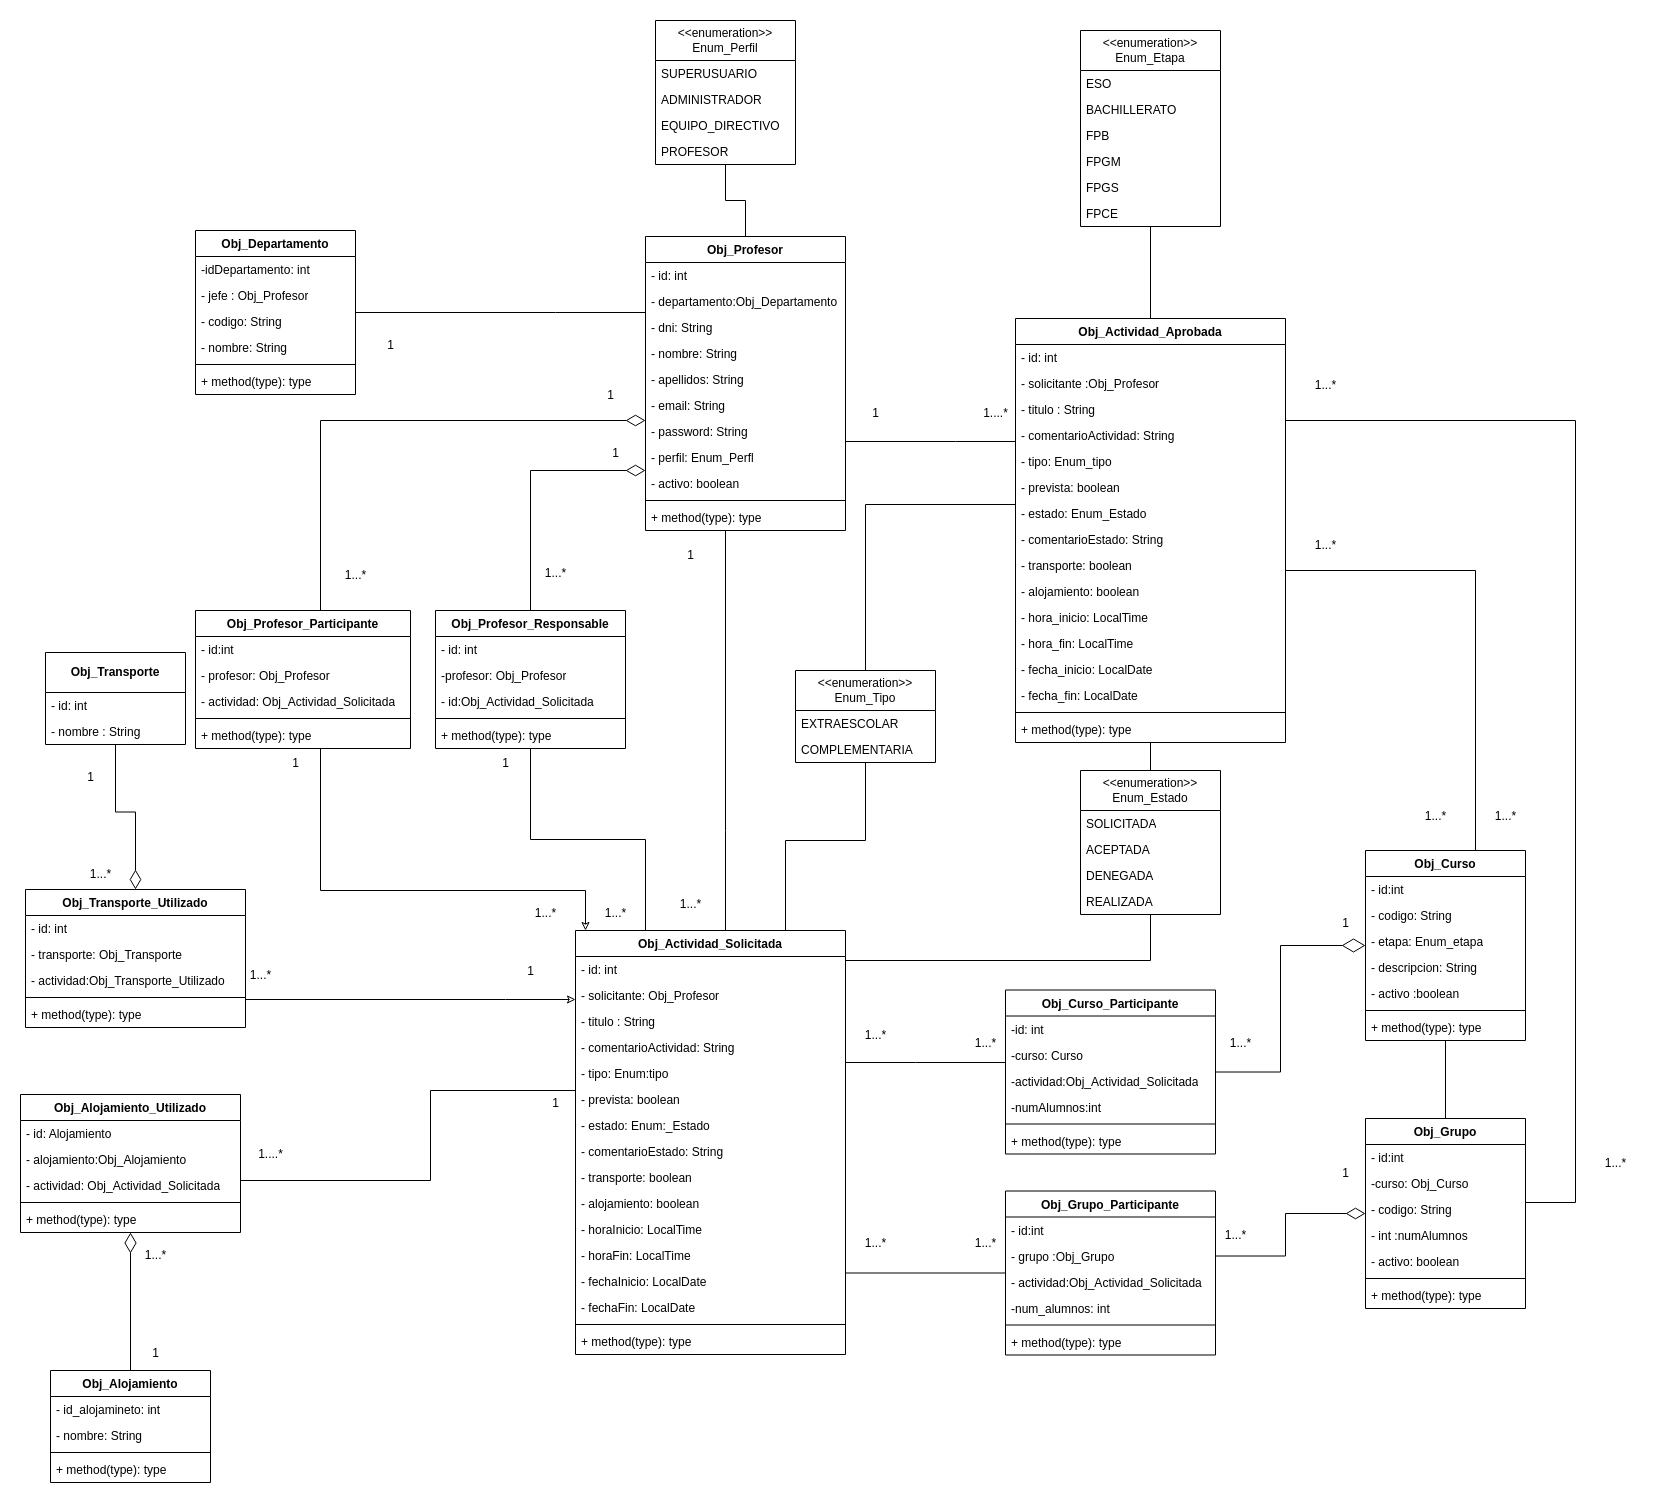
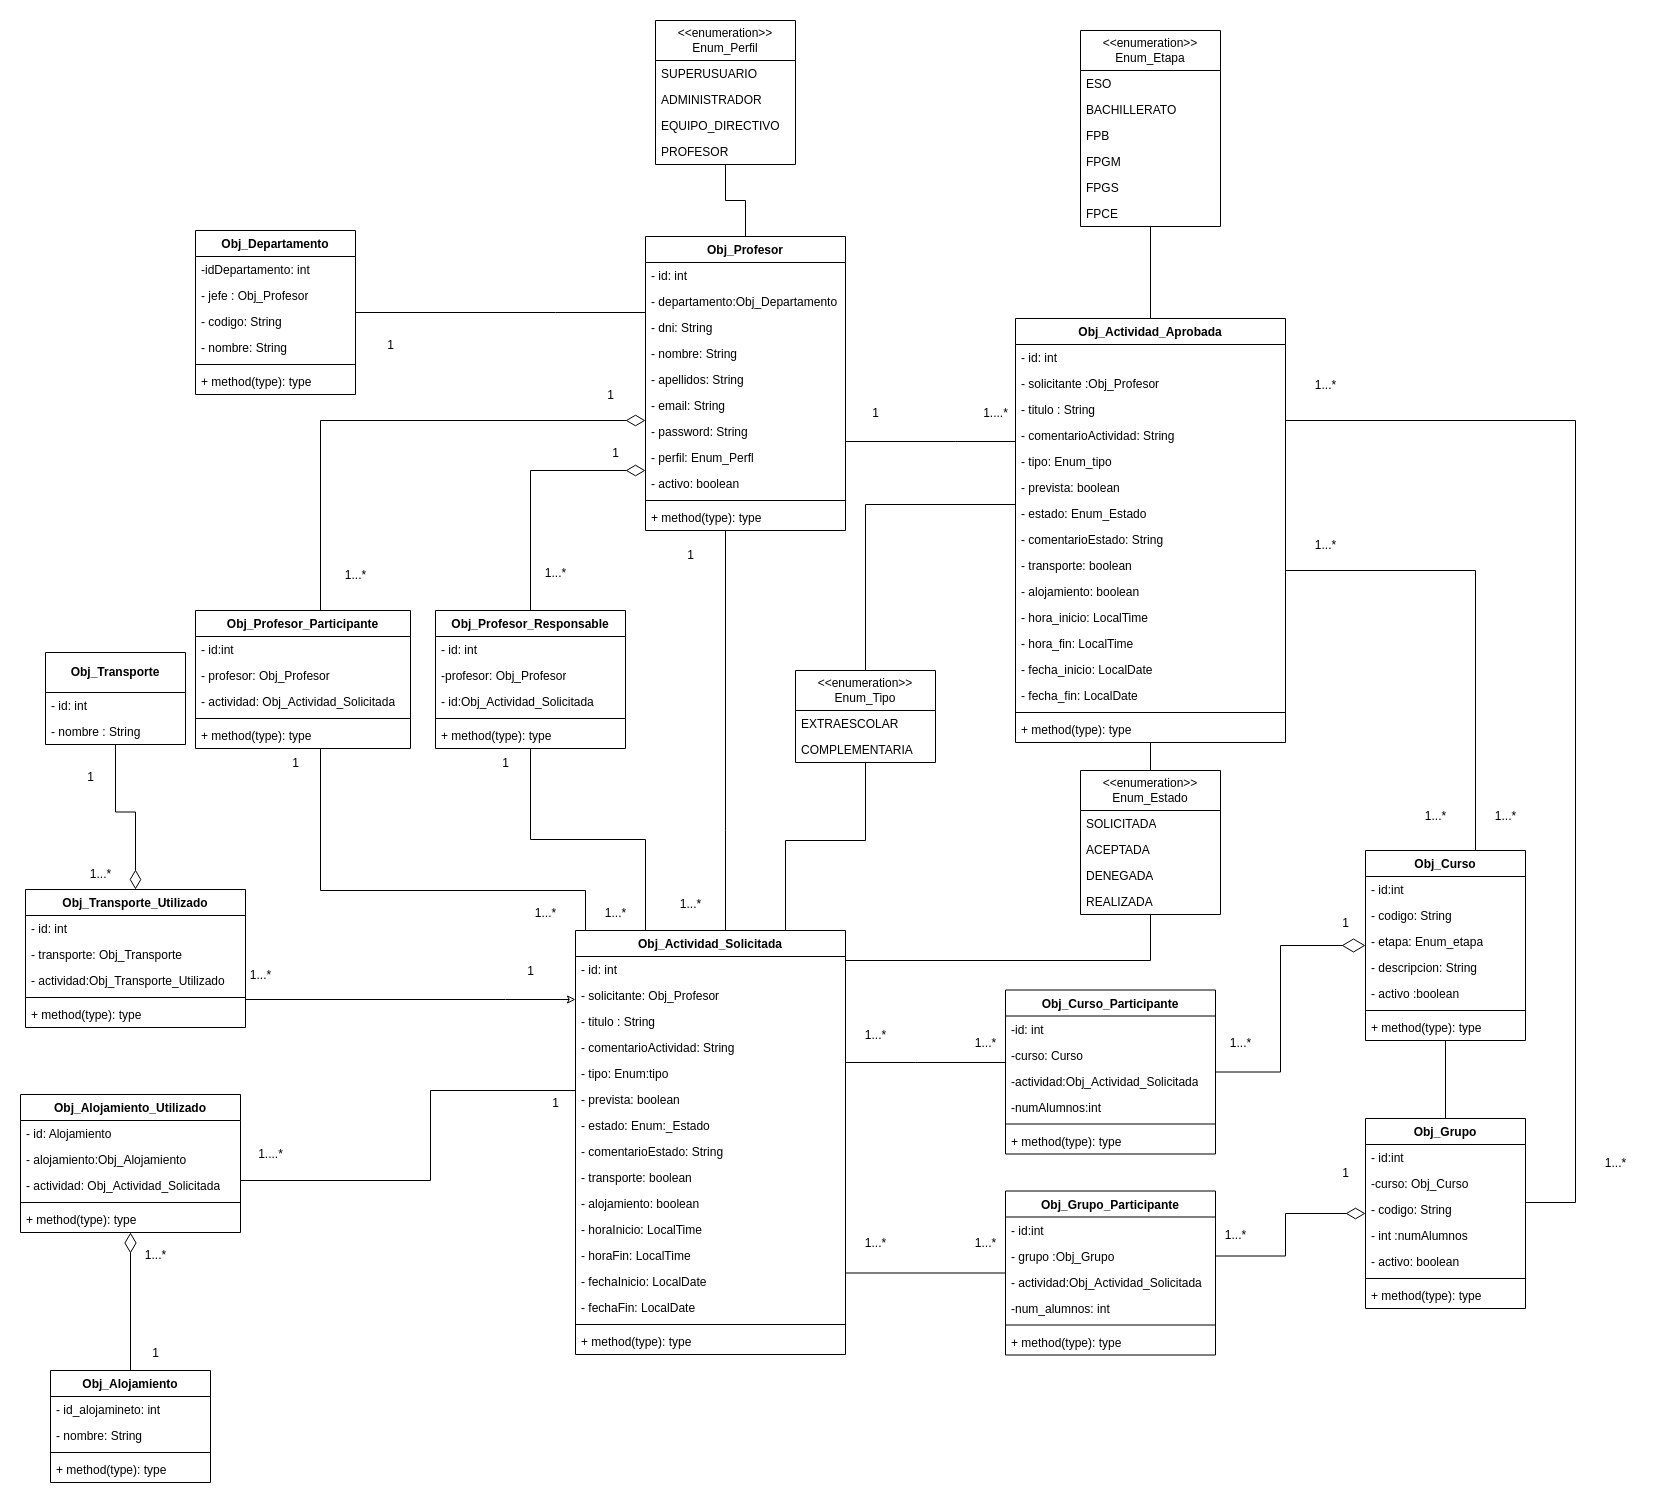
edge "Obj_Profesor_Participante" -> "Obj_Actividad_Solicitada": arrowhead classic -> none
